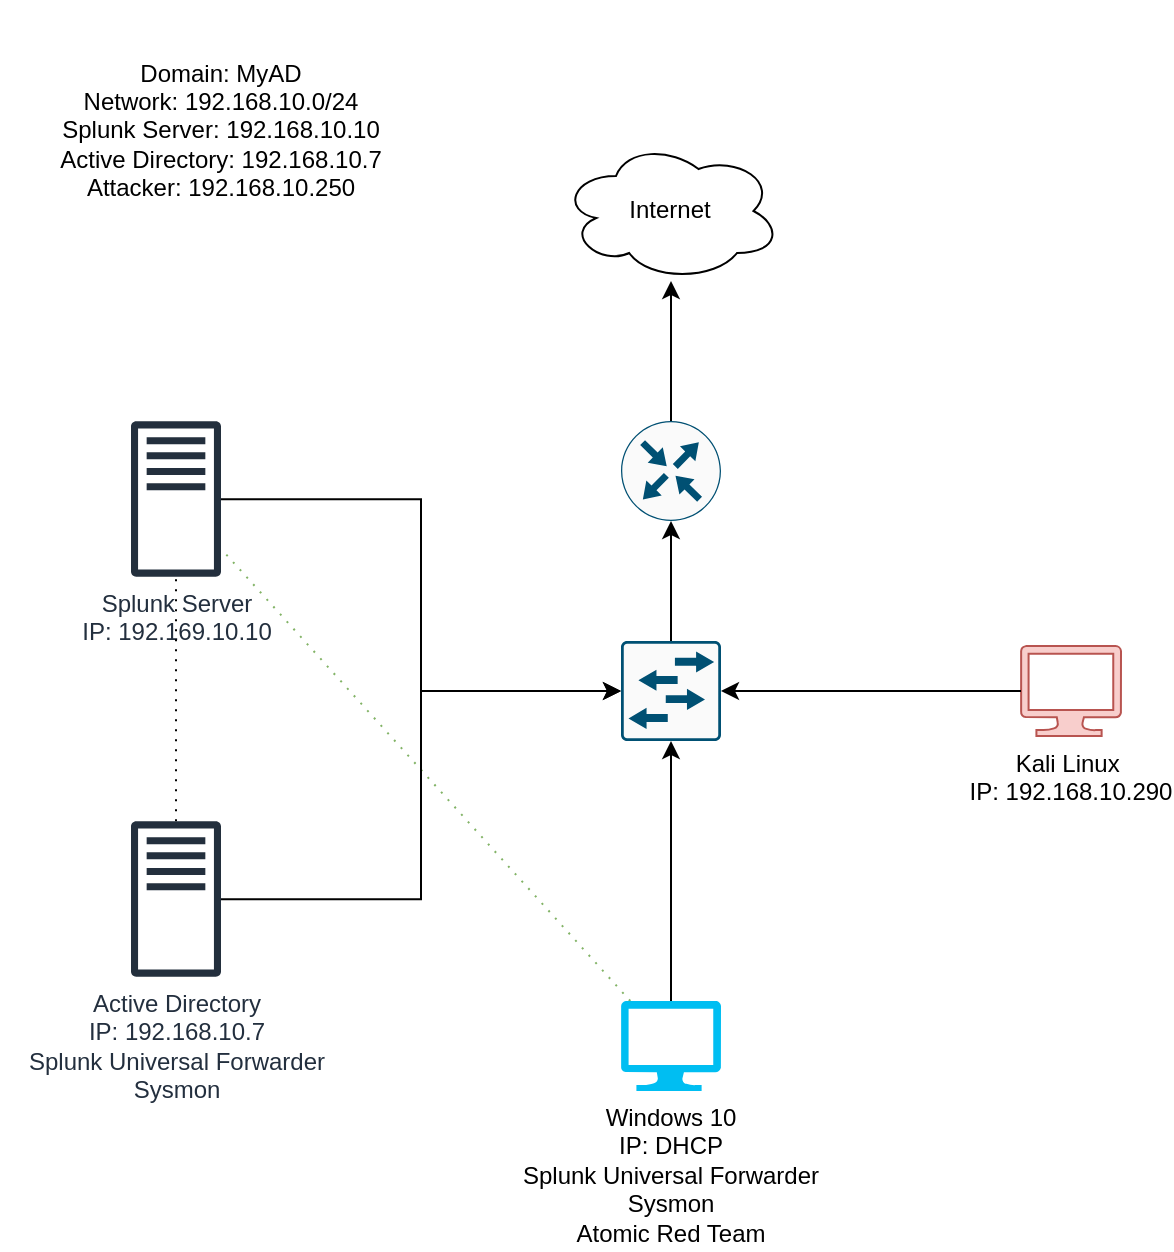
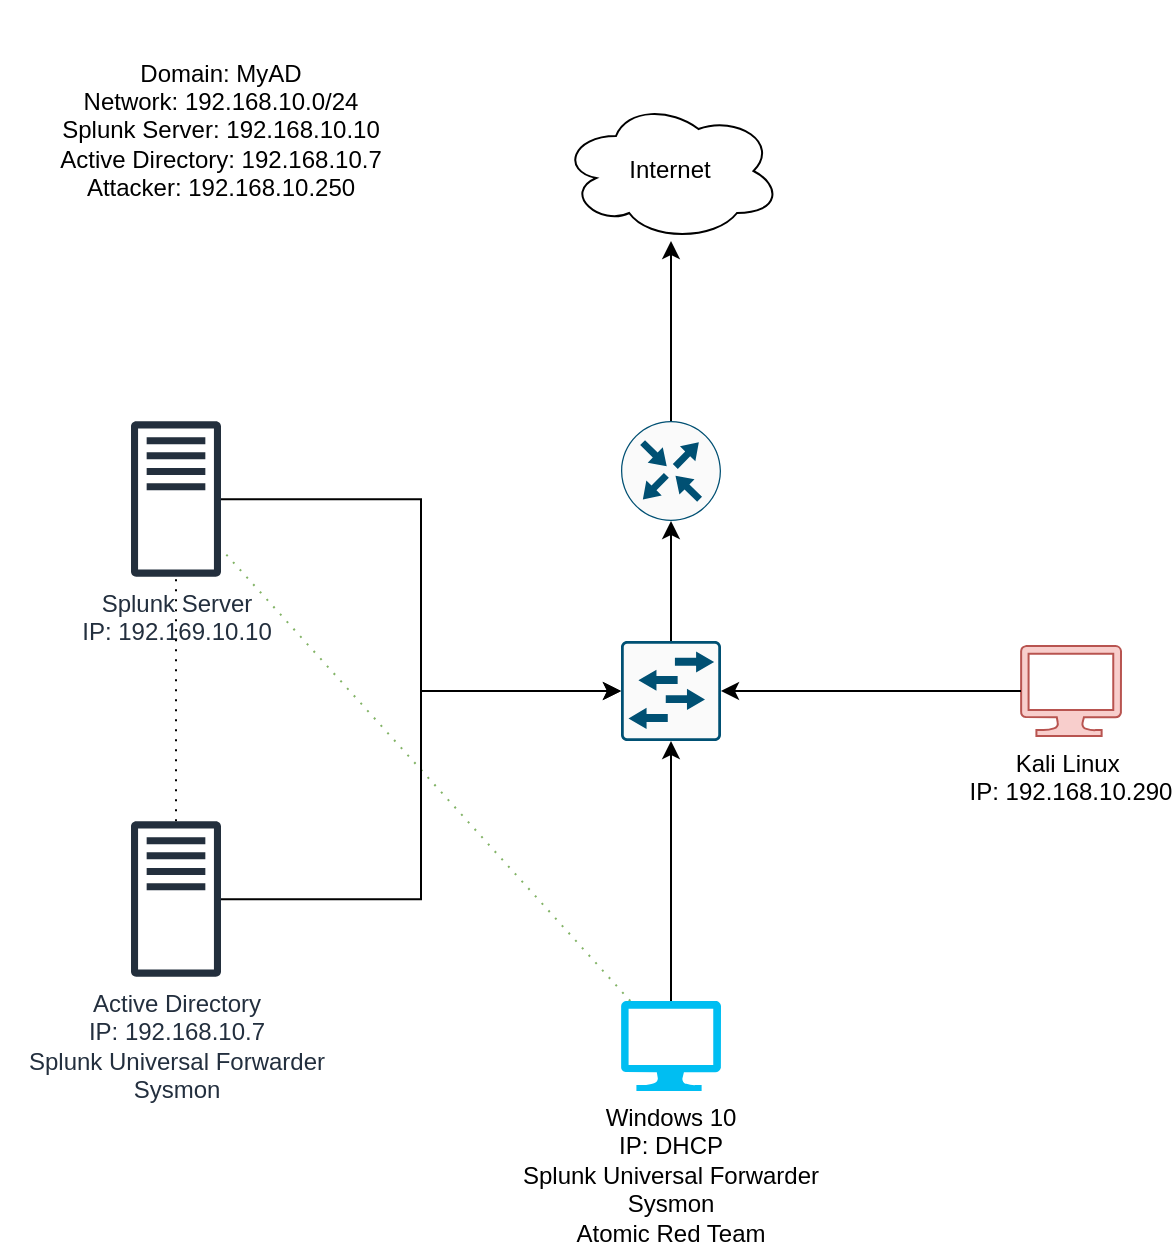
node "Internet": moved (671, 211) -> (671, 171)
